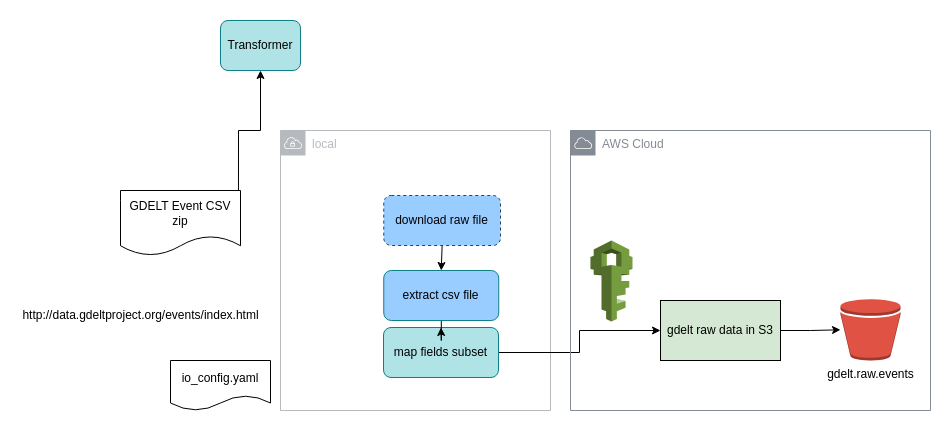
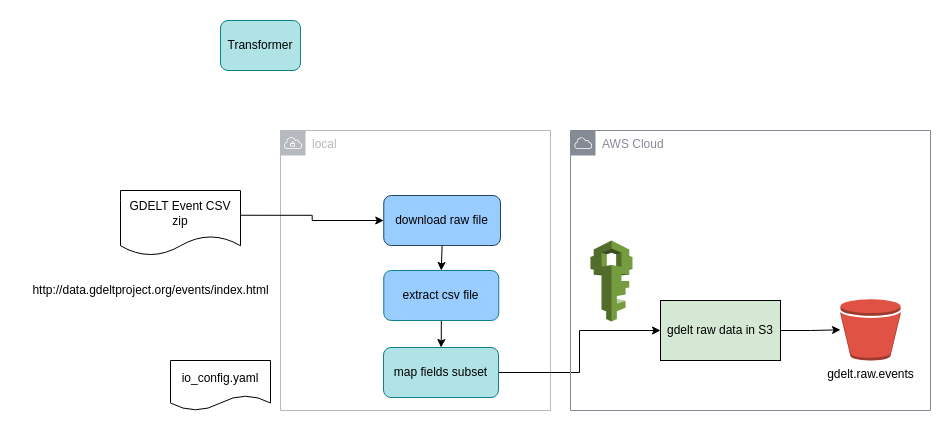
edge "GDELT Event CSV zip" -> "Transformer": now "GDELT Event CSV zip" -> "download raw file"
node "download raw file": style dashed -> solid
node "http://data.gdeltproject.org/events/index.html": moved (141, 316) -> (151, 291)
node "map fields subset": moved (441, 353) -> (441, 373)
